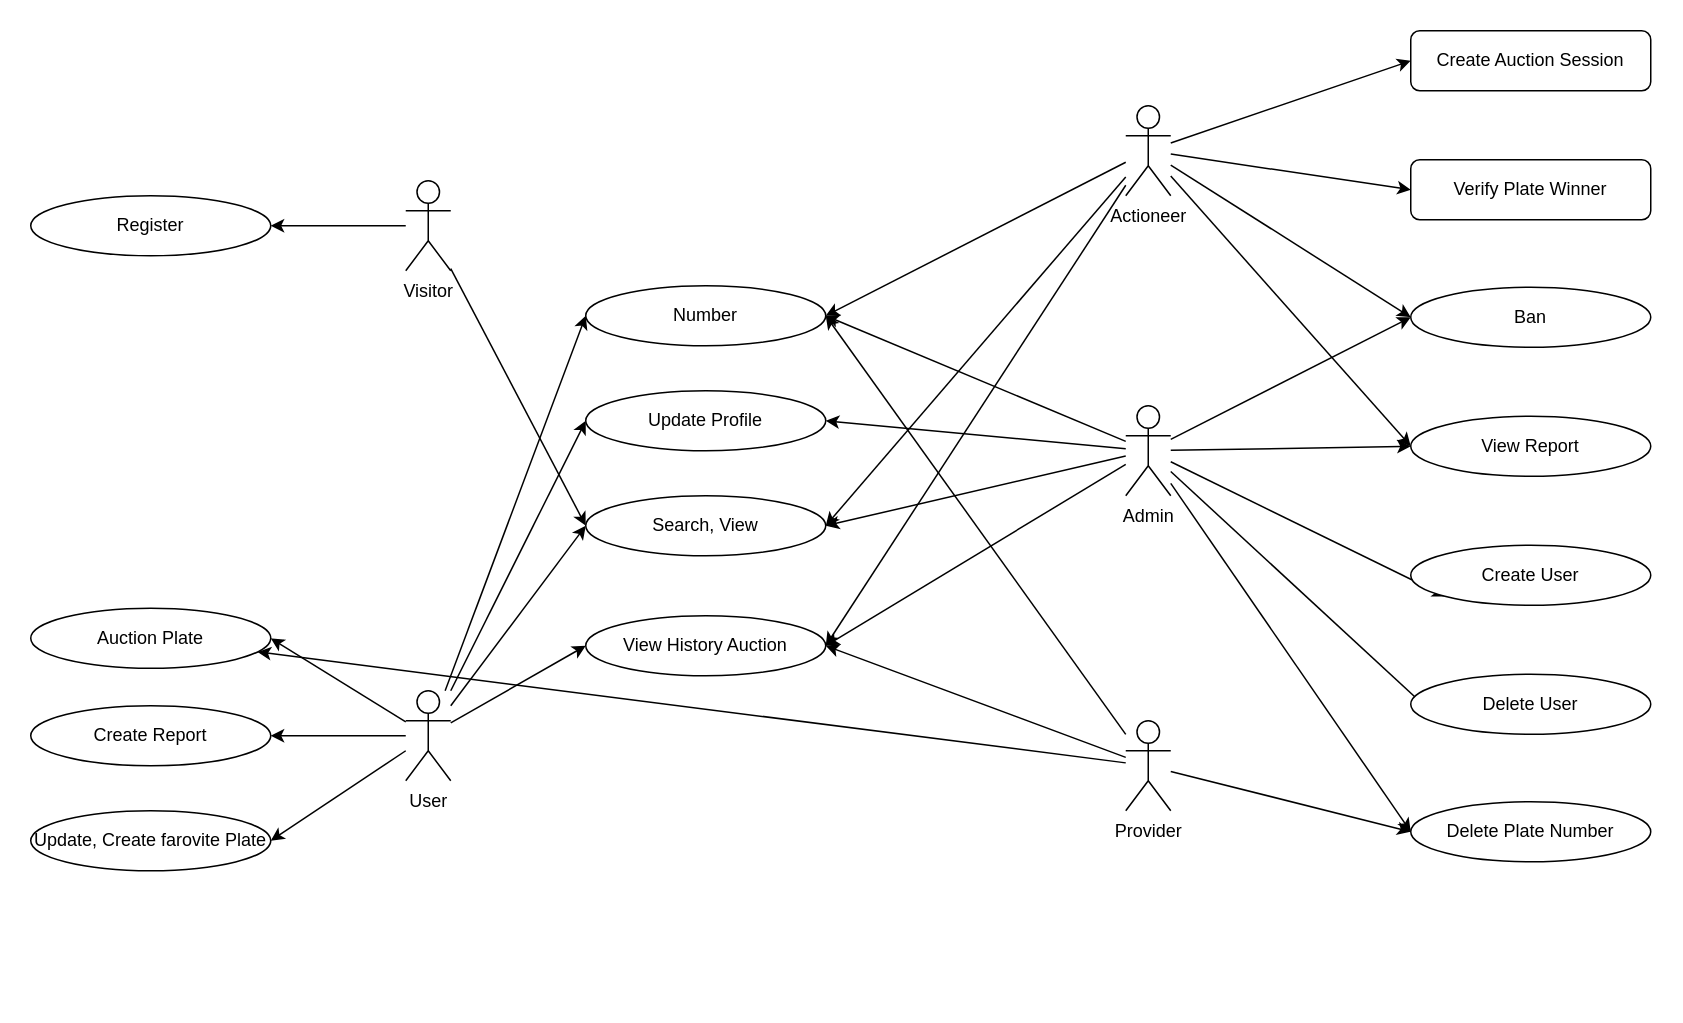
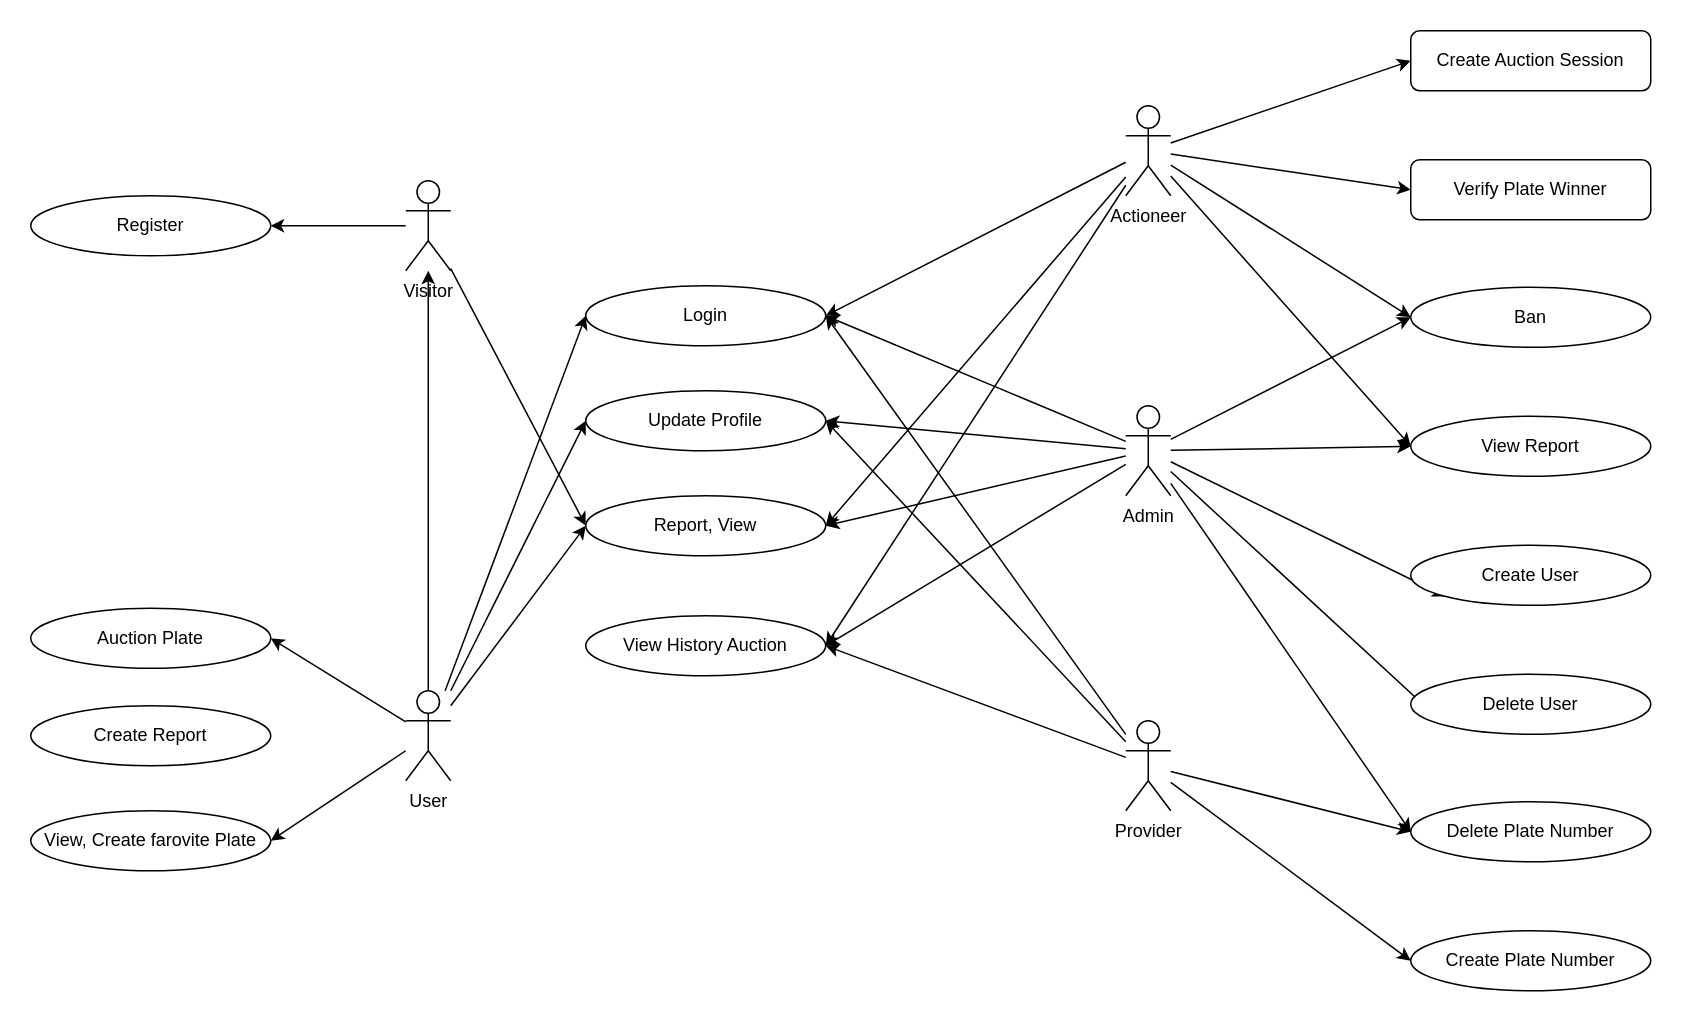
node "Number": label "Number" -> "Login"
node "Search, View": label "Search, View" -> "Report, View"
edge "User" -> "View History Auction": removed
edge "Provider" -> "Auction Plate": now "Provider" -> "Update Profile"
edge "User" -> "Create Report": now "User" -> "Visitor"
node "Update, Create farovite Plate": label "Update, Create farovite Plate" -> "View, Create farovite Plate"
edge "Provider" -> "Create Plate Number": added
node "Create Plate Number": added
